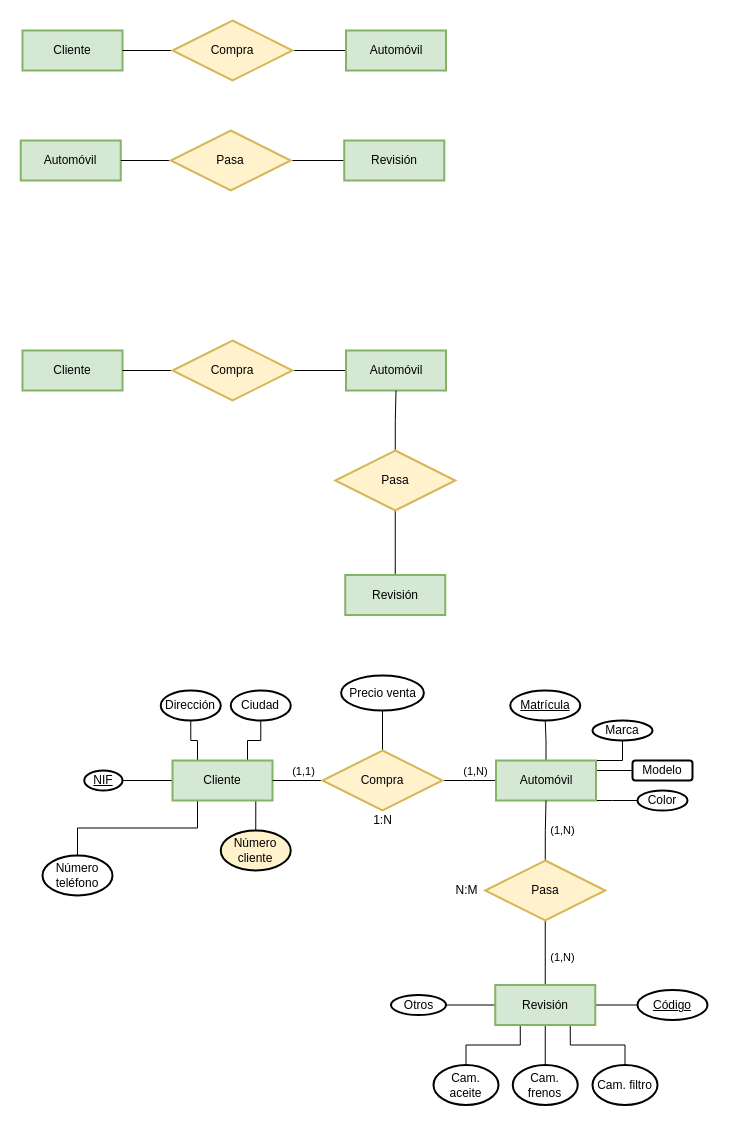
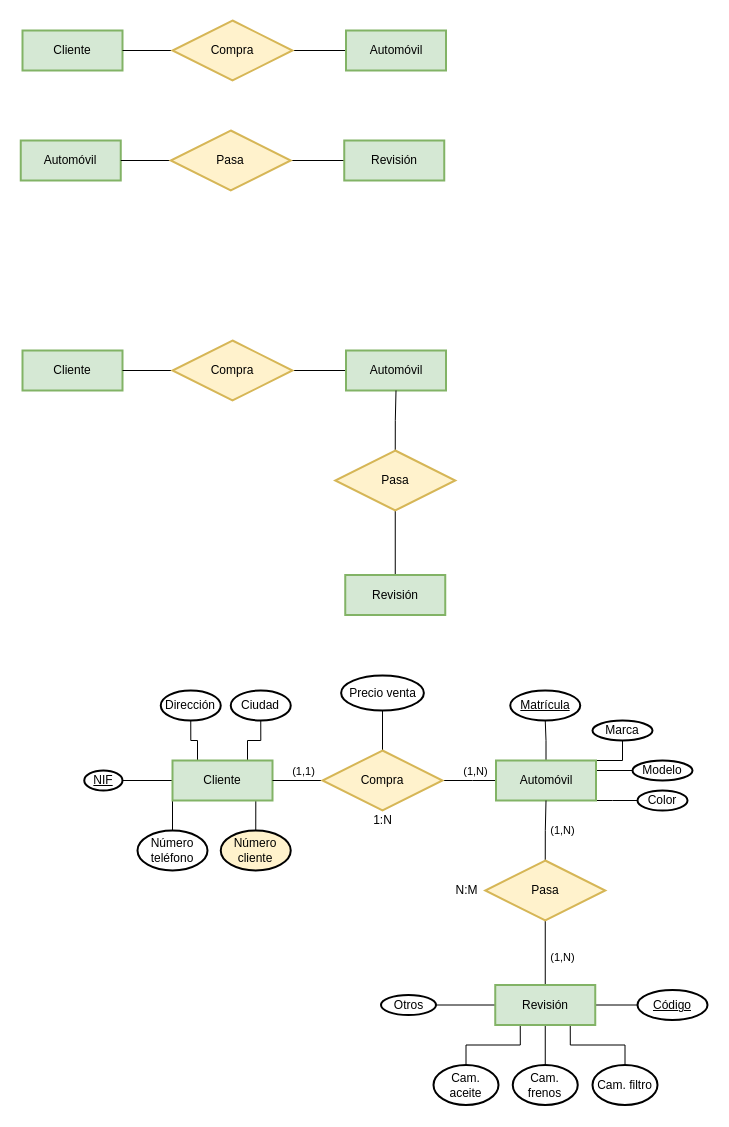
node "Modelo": shape rounded rectangle -> ellipse
node "Número teléfono": moved (78, 876) -> (173, 851)
node "Otros": moved (419, 1005) -> (409, 1005)
